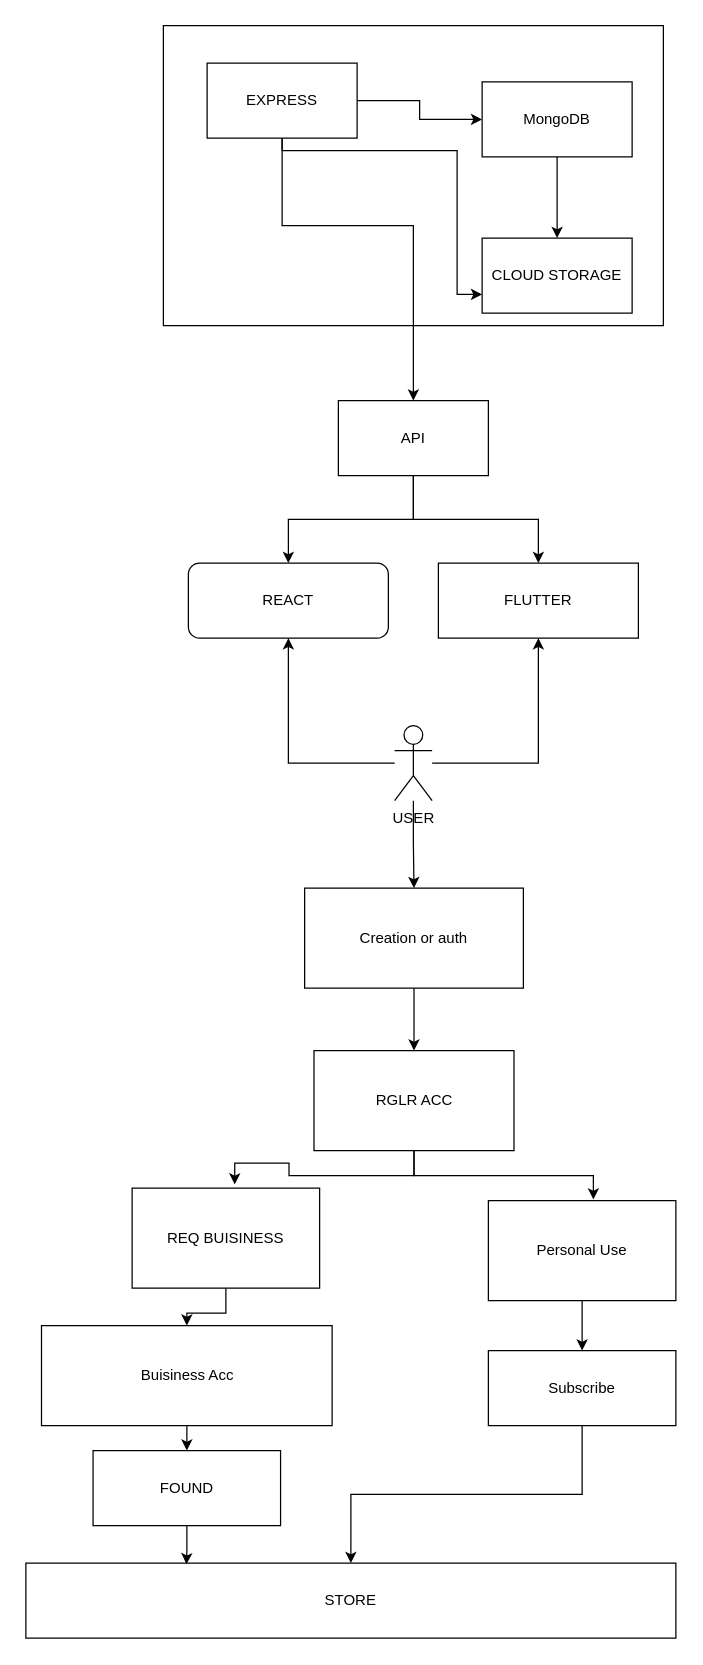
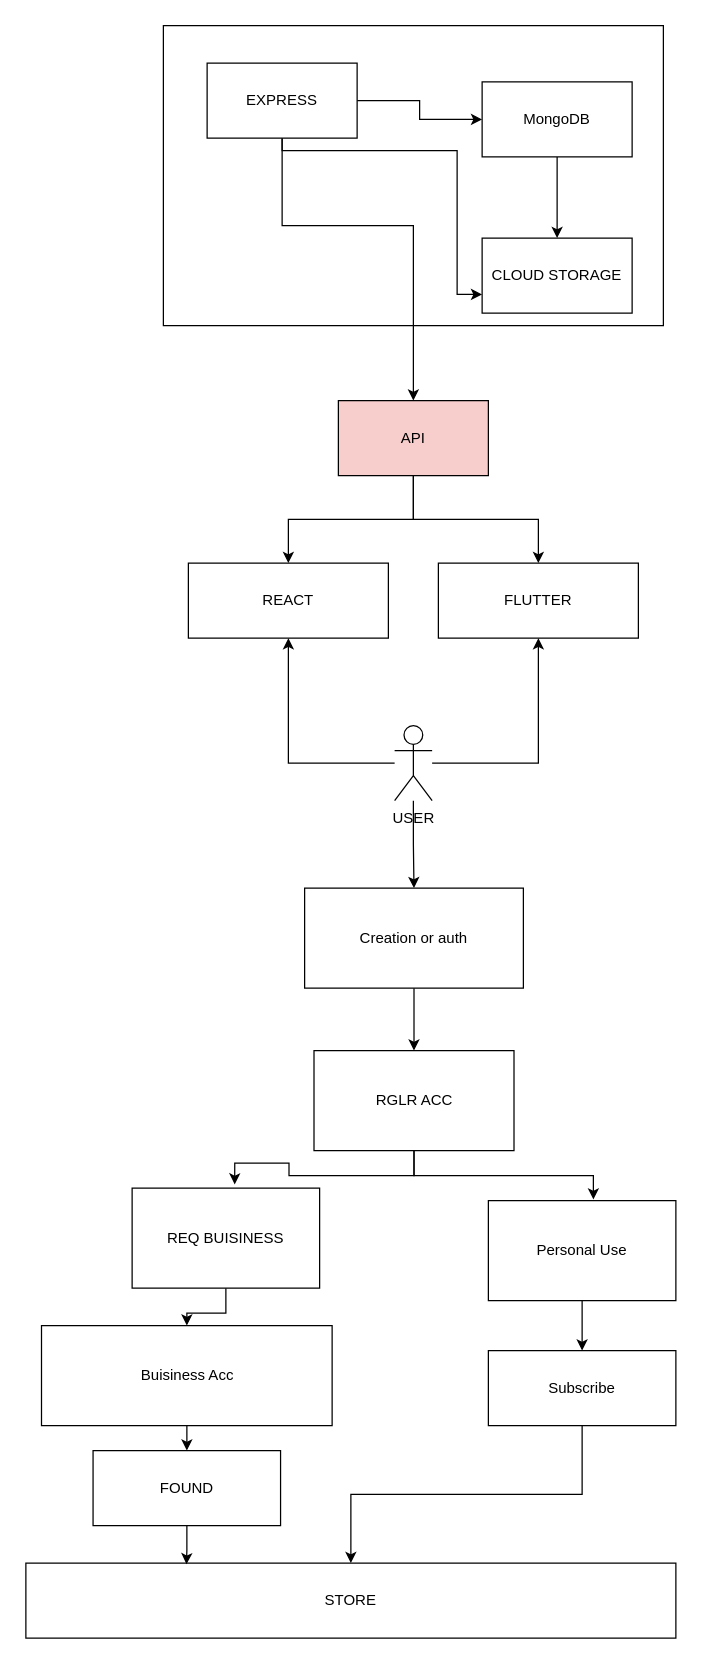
node "API": fillcolor #ffffff -> #f8cecc
node "REACT": shape rounded rectangle -> rectangle
